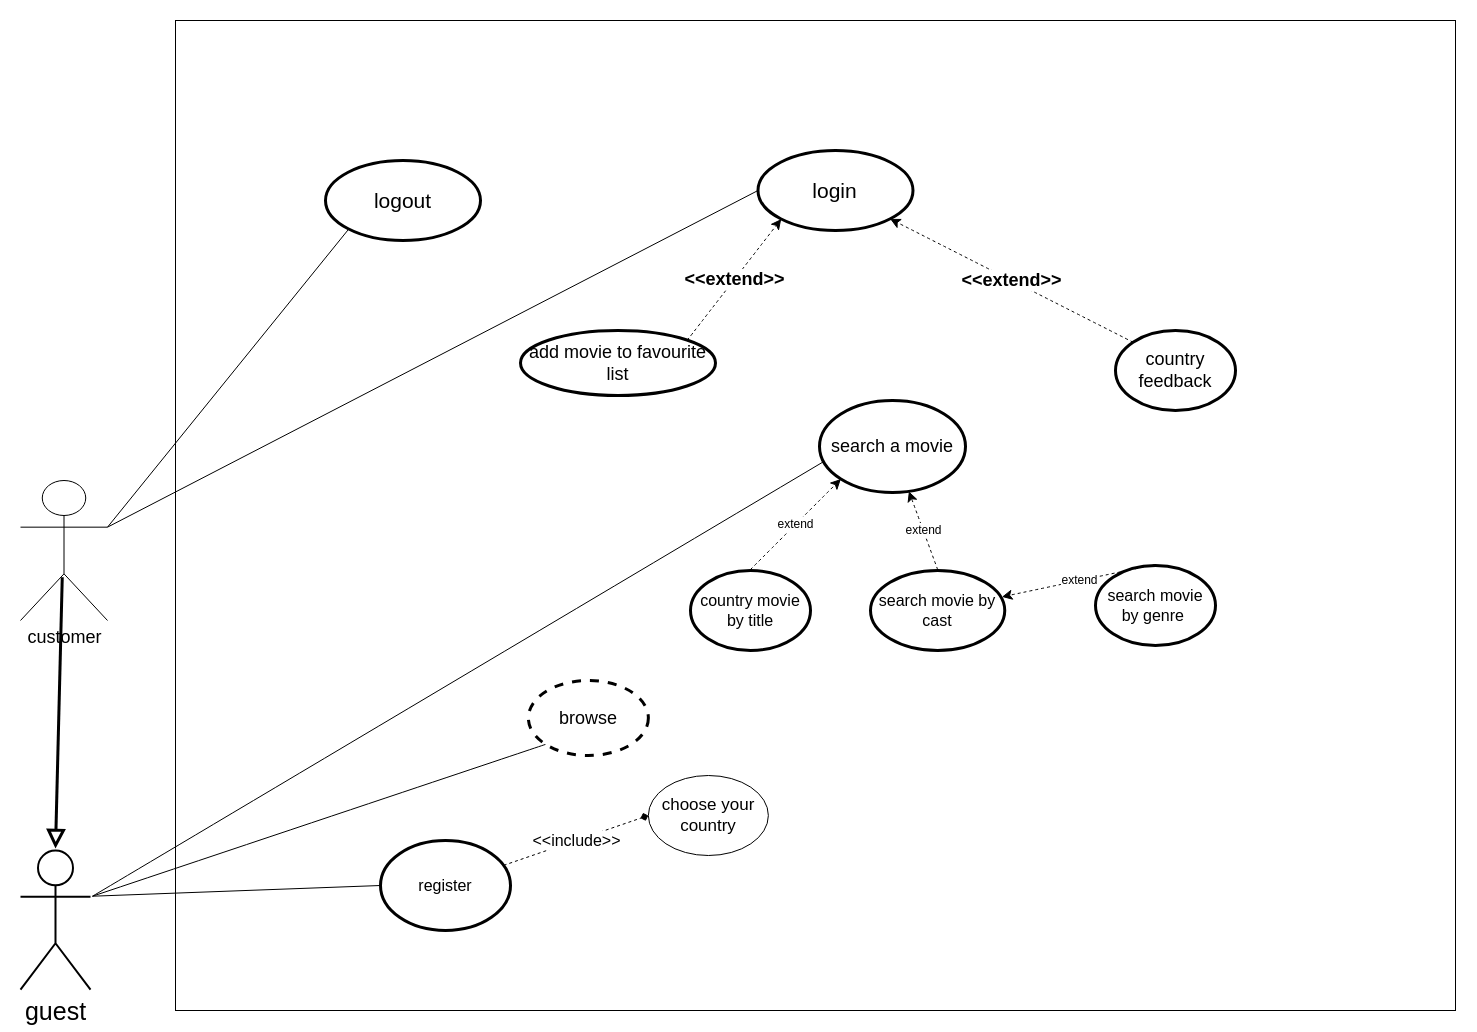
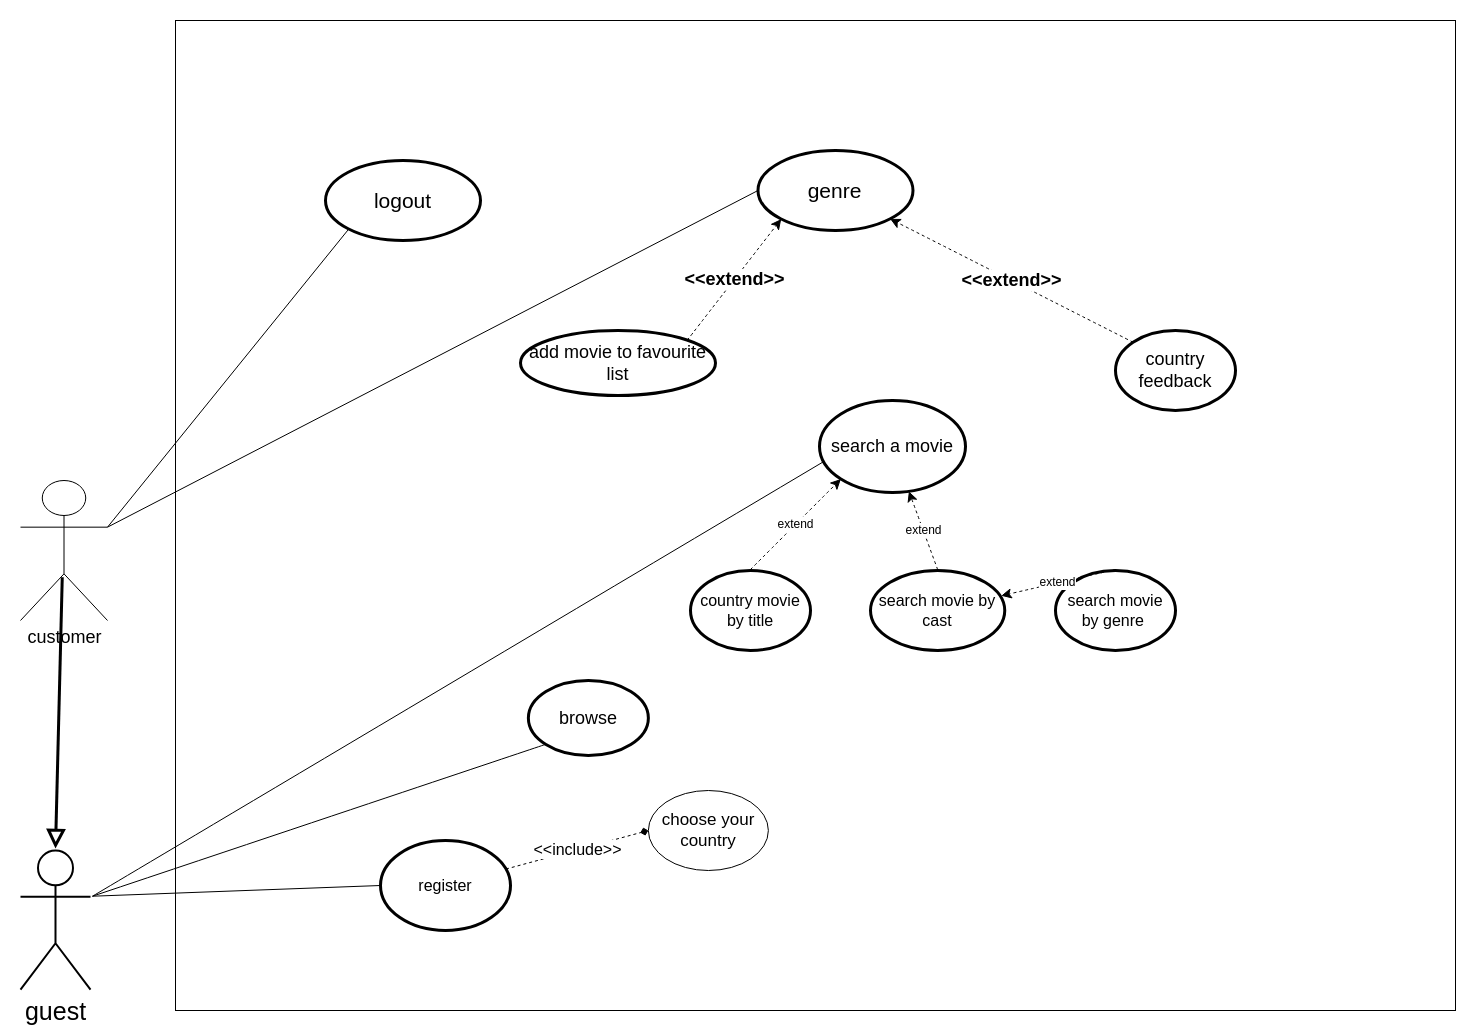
node "login": label "login" -> "genre"
node "search movie by genre": moved (1156, 606) -> (1116, 611)
node "browse": style dashed -> solid
node "choose your country": moved (708, 816) -> (708, 831)
